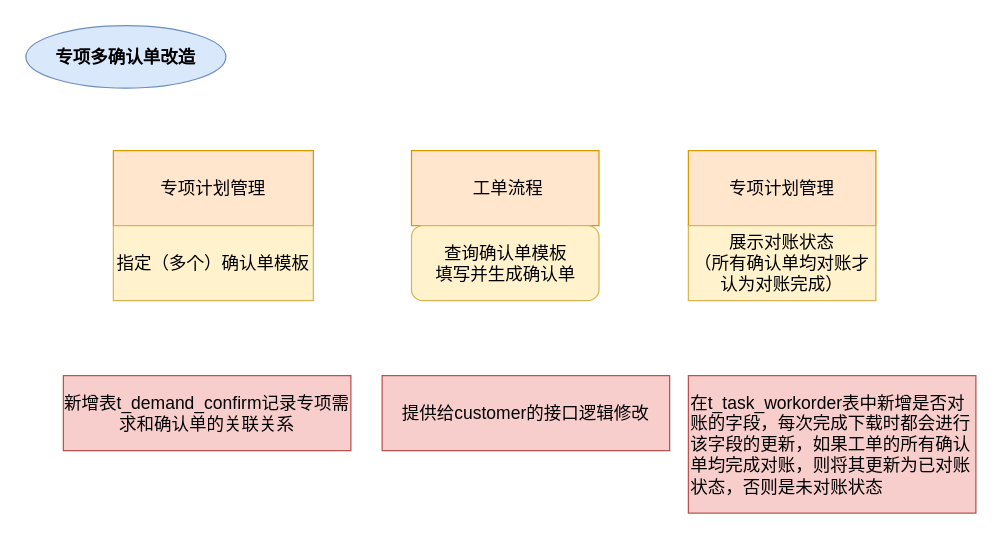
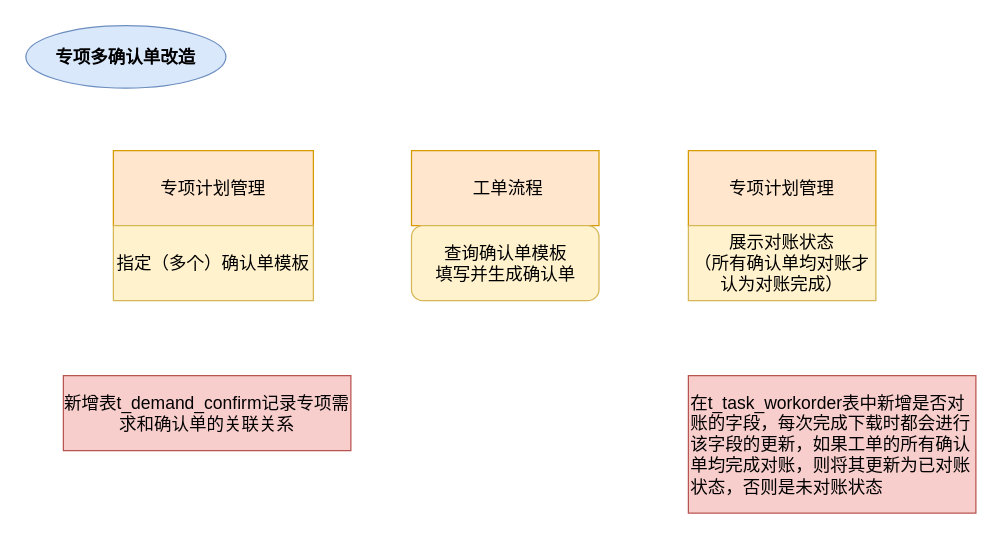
node "提供给customer的接口逻辑修改": removed
